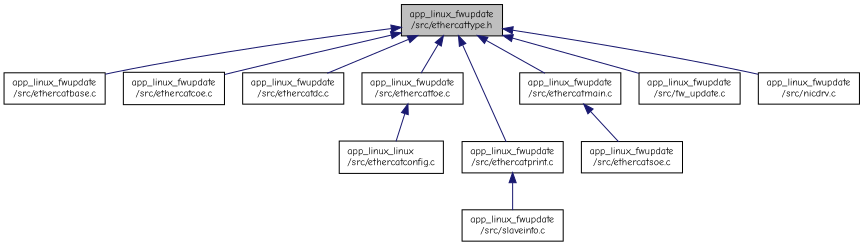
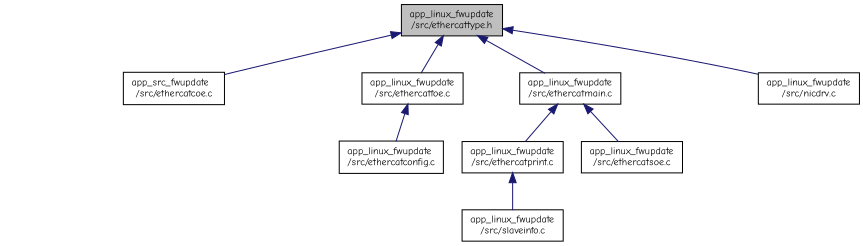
node "app_linux_fwupdate /src/ethercatbase.c": removed
node "app_linux_fwupdate /src/ethercatcoe.c": label "app_linux_fwupdate /src/ethercatcoe.c" -> "app_src_fwupdate /src/ethercatcoe.c"
node "app_linux_fwupdate /src/ethercatdc.c": removed
node "app_linux_fwupdate /src/fw_update.c": removed
edge "app_linux_fwupdate /src/ethercatprint.c" -> "app_linux_fwupdate /src/ethercattype.h": now "app_linux_fwupdate /src/ethercatprint.c" -> "app_linux_fwupdate /src/ethercatmain.c"
node "app_linux_linux /src/ethercatconfig.c": label "app_linux_linux /src/ethercatconfig.c" -> "app_linux_fwupdate /src/ethercatconfig.c"
